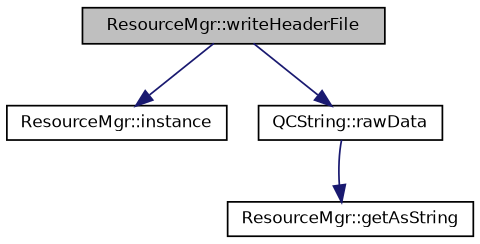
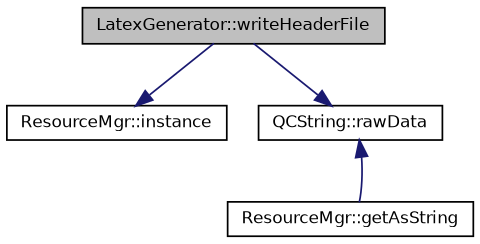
node "ResourceMgr::writeHeaderFile": label "ResourceMgr::writeHeaderFile" -> "LatexGenerator::writeHeaderFile"
edge "QCString::rawData" -> "ResourceMgr::getAsString": reversed
